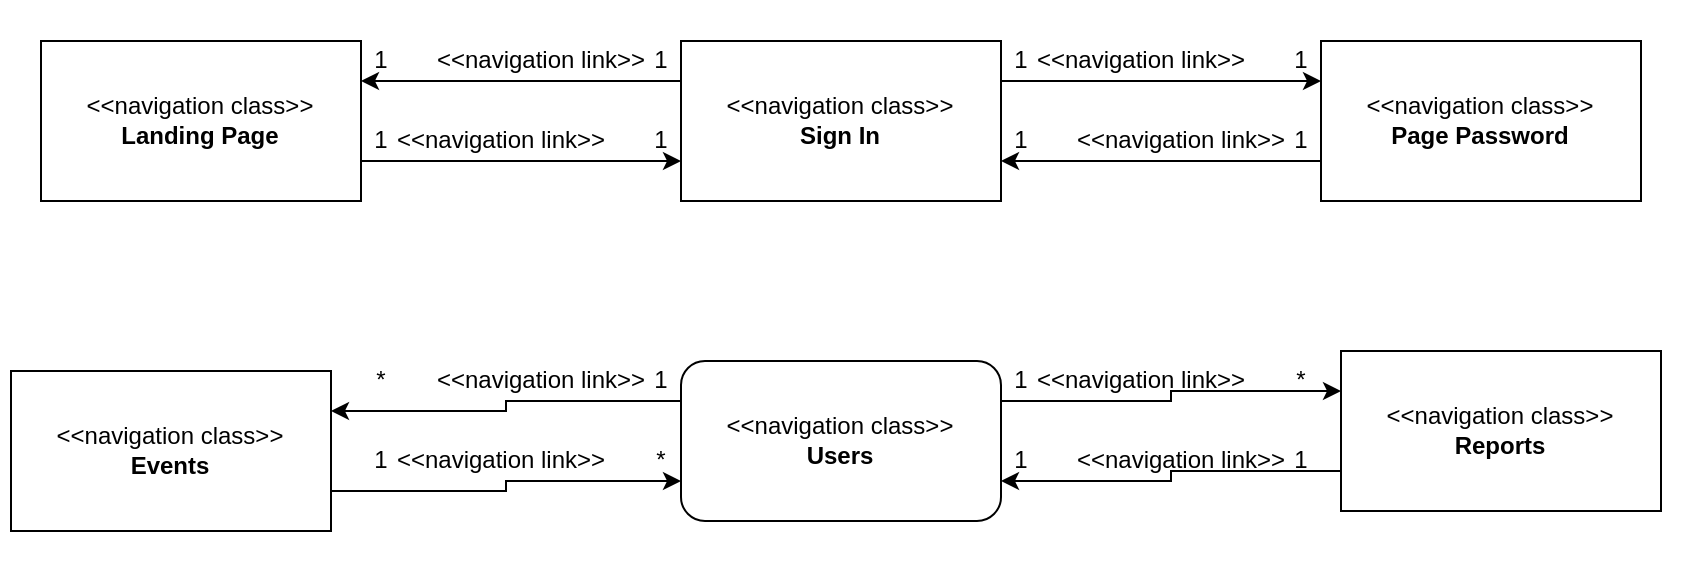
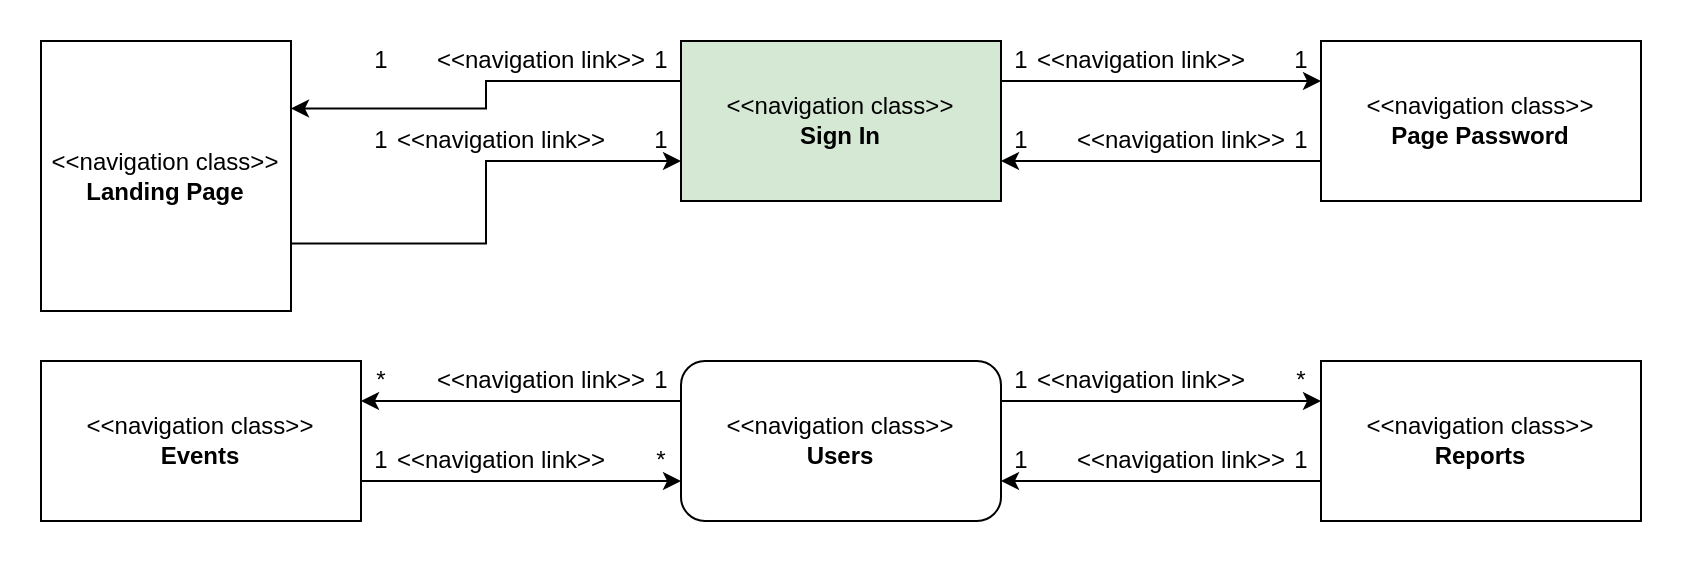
node "<<navigation class>> Landing Page": size 320x160 -> 250x270
node "<<navigation class>> Sign In": fillcolor #ffffff -> #d5e8d4
node "<<navigation class>> Reports": moved (1501, 431) -> (1481, 441)
node "<<navigation class>> Events": moved (171, 451) -> (201, 441)
